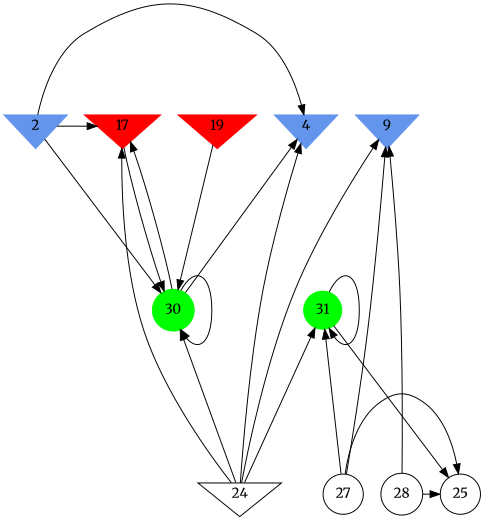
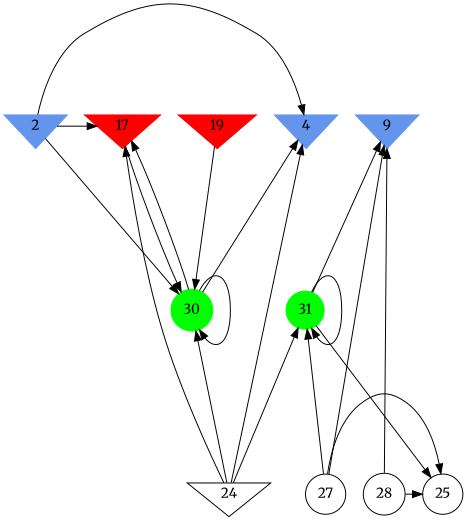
edge "24" -> "9": now "31" -> "9"
